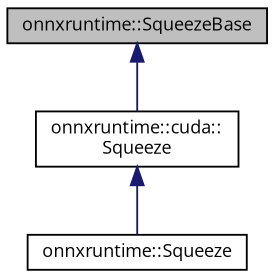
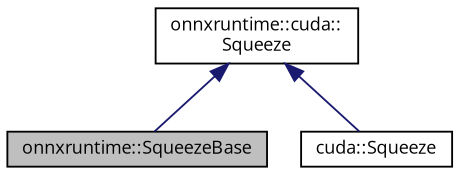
edge "onnxruntime::cuda:: Squeeze" -> "onnxruntime::SqueezeBase": reversed
node "onnxruntime::Squeeze": label "onnxruntime::Squeeze" -> "cuda::Squeeze"
